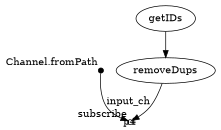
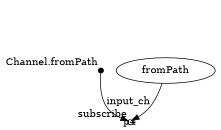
node "getIDs": removed
node "removeDups": label "removeDups" -> "fromPath"
